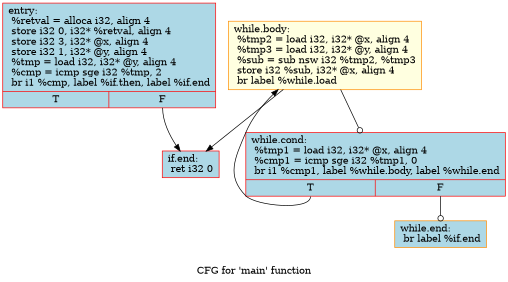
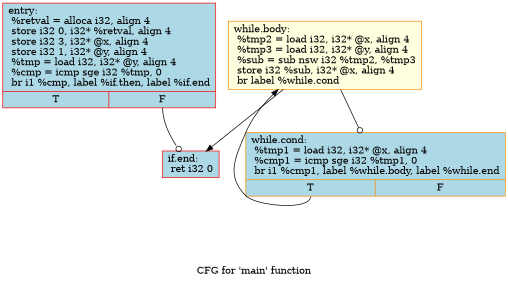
node "entry:": text "%cmp = icmp sge i32 %tmp, 2" -> "%cmp = icmp sge i32 %tmp, 0"
node "while.body:": text "br label %while.load" -> "br label %while.cond"
edge "entry:" -> "if.end:": arrowhead normal -> odot
node "while.cond:": color red -> darkorange
node "while.end:": removed
